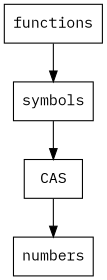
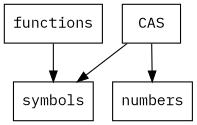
edge "symbols" -> "CAS": reversed
